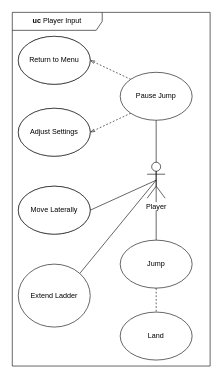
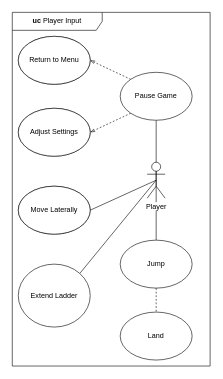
node "Pause Jump": label "Pause Jump" -> "Pause Game"
